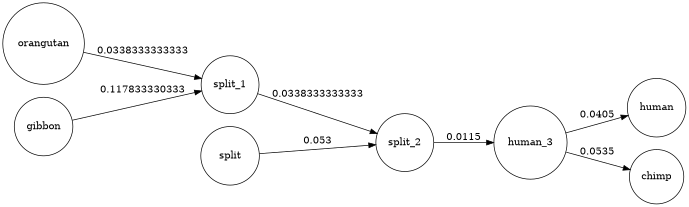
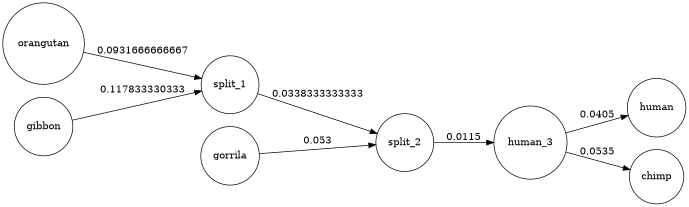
edge "orangutan" -> "split_1": label "0.0338333333333" -> "0.0931666666667"
node "split": label "split" -> "gorrila"
